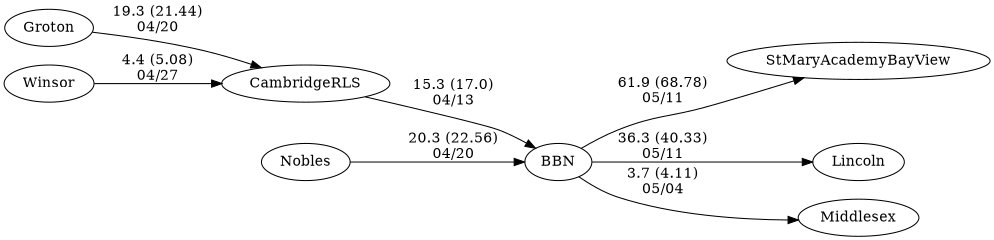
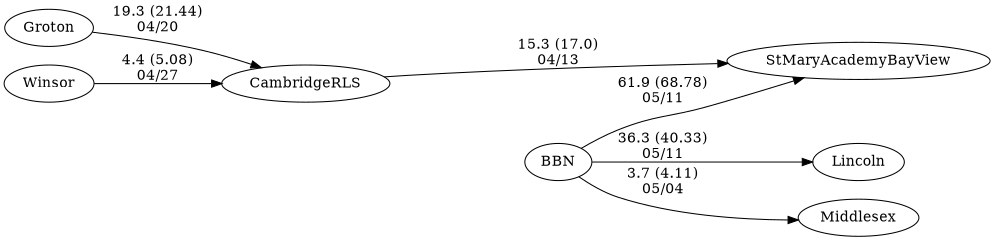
edge "CambridgeRLS" -> "BBN": now "CambridgeRLS" -> "StMaryAcademyBayView"
node "Nobles": removed
